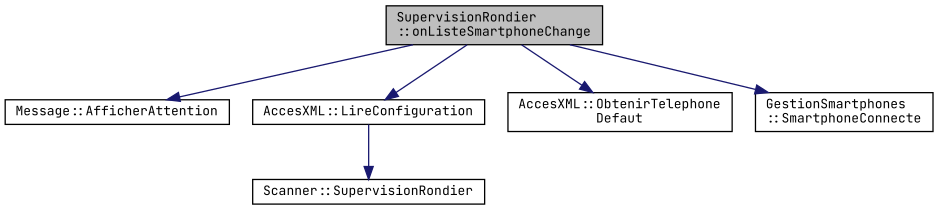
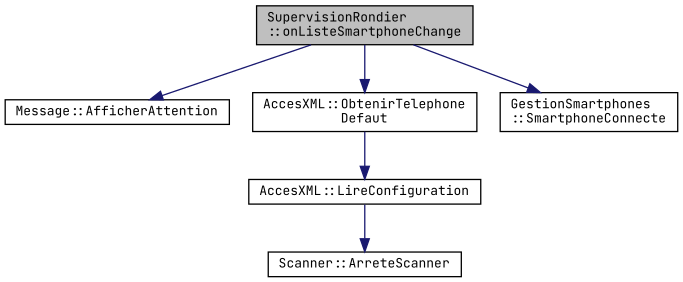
edge "SupervisionRondier ::onListeSmartphoneChange" -> "AccesXML::LireConfiguration": now "AccesXML::ObtenirTelephone Defaut" -> "AccesXML::LireConfiguration"
node "Scanner::SupervisionRondier": label "Scanner::SupervisionRondier" -> "Scanner::ArreteScanner"
